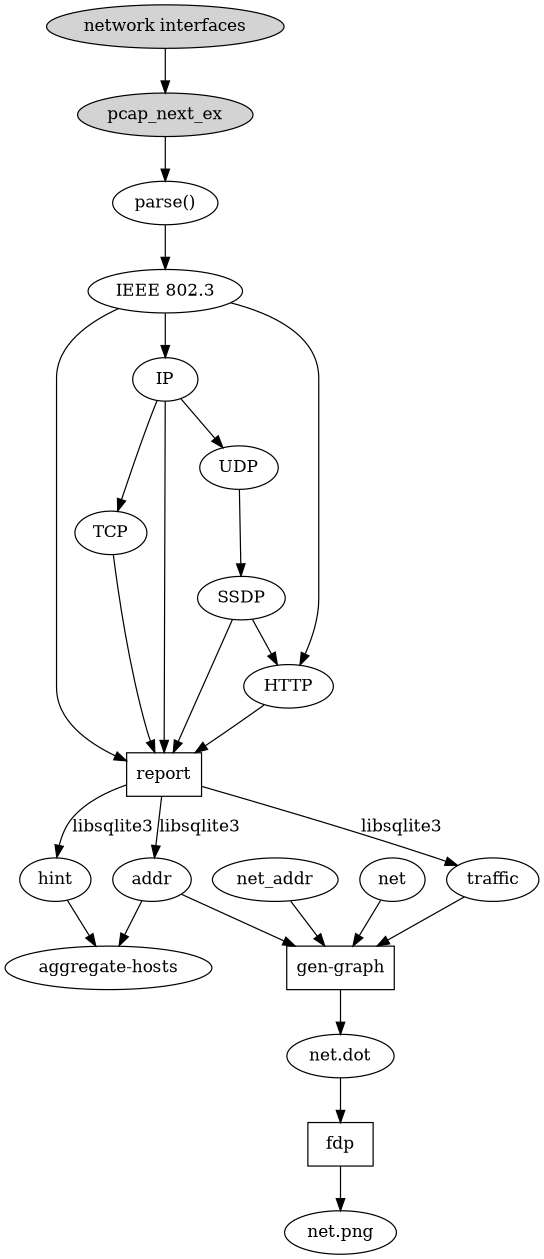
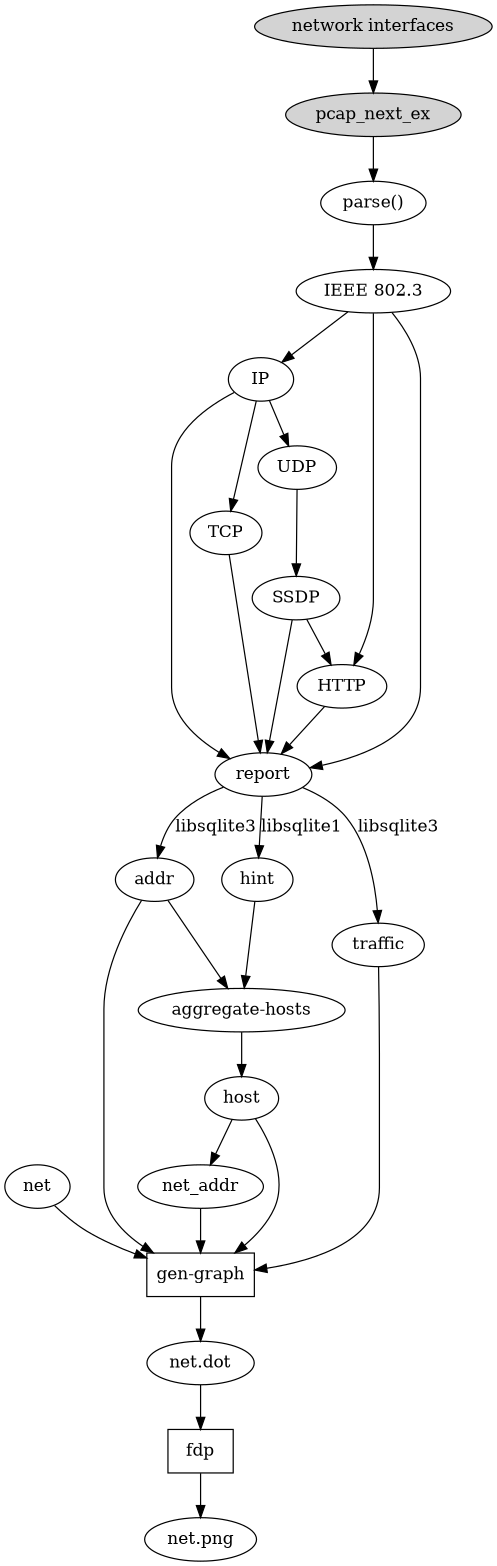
node "report": shape box -> ellipse
edge "report" -> "hint": label "libsqlite3" -> "libsqlite1"
node "host": added
